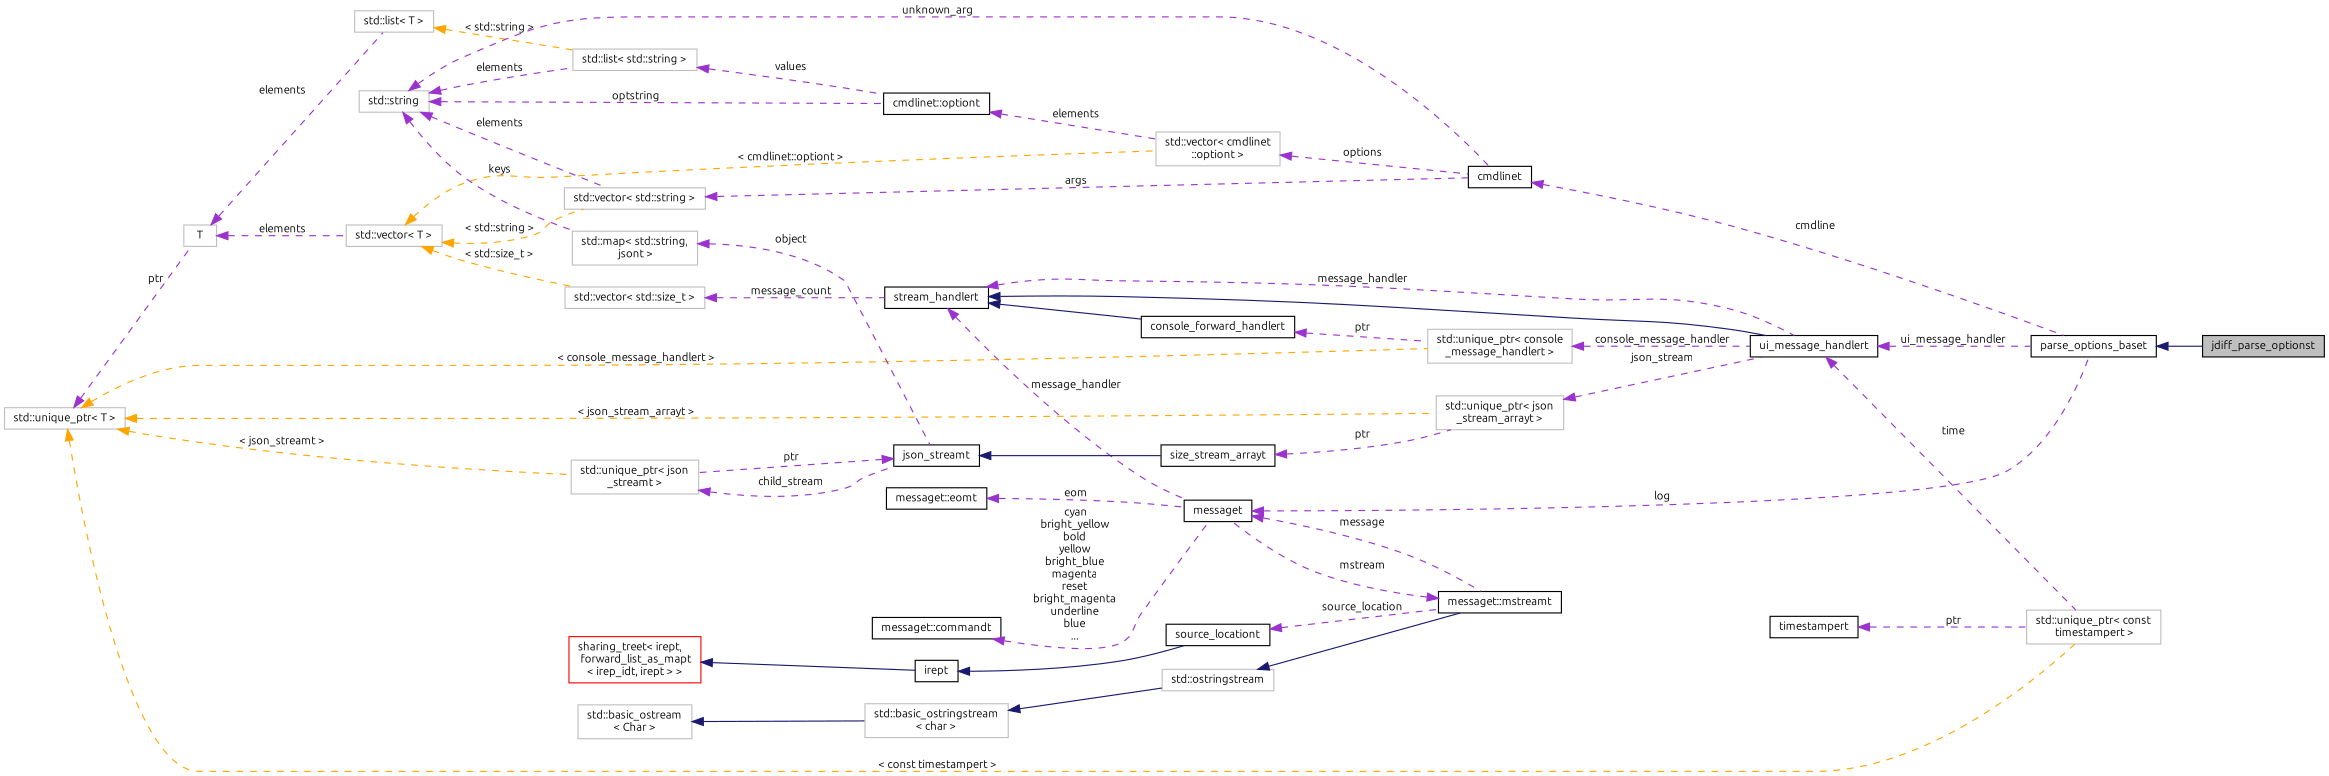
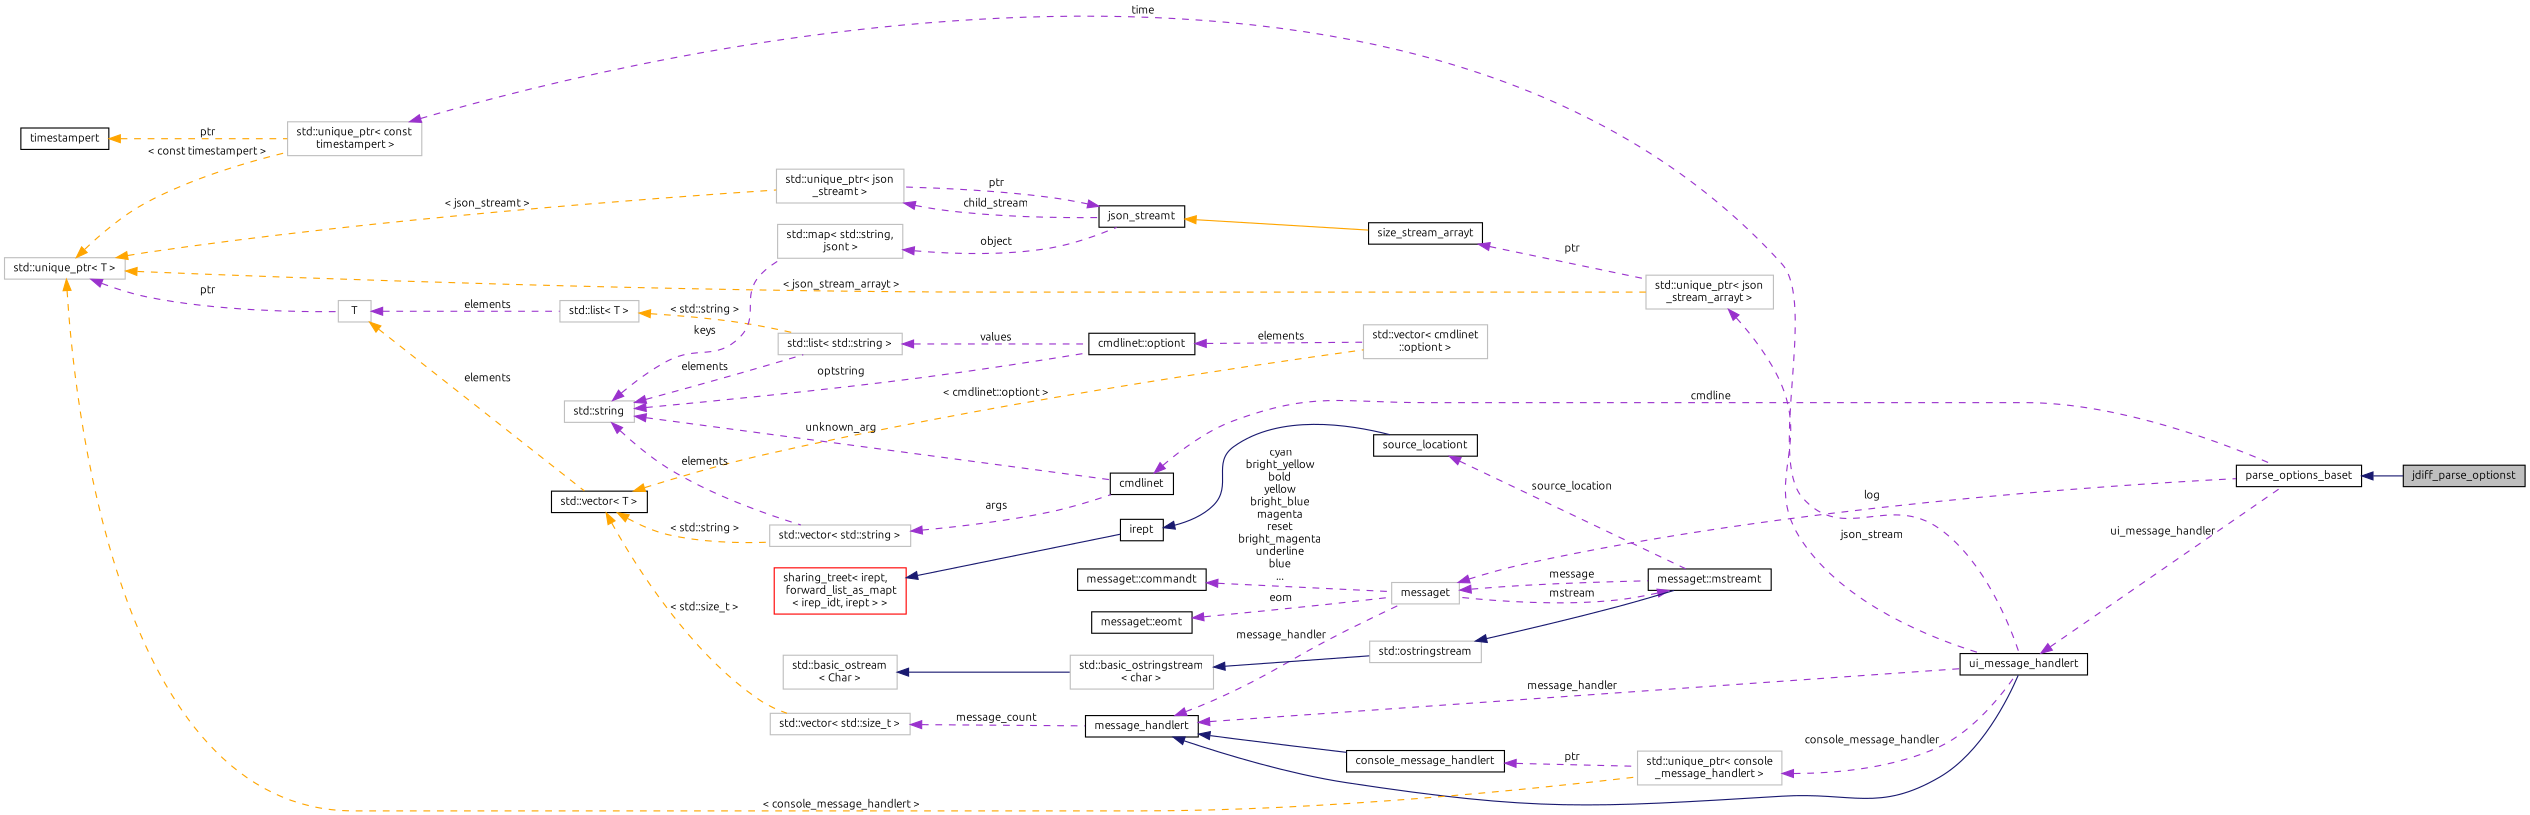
edge "cmdlinet" -> "std::vector< cmdlinet ::optiont >": removed, label "options"
edge "std::vector< T >" -> "T": color darkorchid3 -> orange
node "std::vector< T >": color grey75 -> black
node "stream_handlert": label "stream_handlert" -> "message_handlert"
node "console_forward_handlert": label "console_forward_handlert" -> "console_message_handlert"
edge "size_stream_arrayt" -> "json_streamt": color midnightblue -> orange
edge "std::unique_ptr< const timestampert >" -> "ui_message_handlert": reversed
node "messaget": color black -> grey75
edge "std::unique_ptr< const timestampert >" -> "timestampert": color darkorchid3 -> orange
